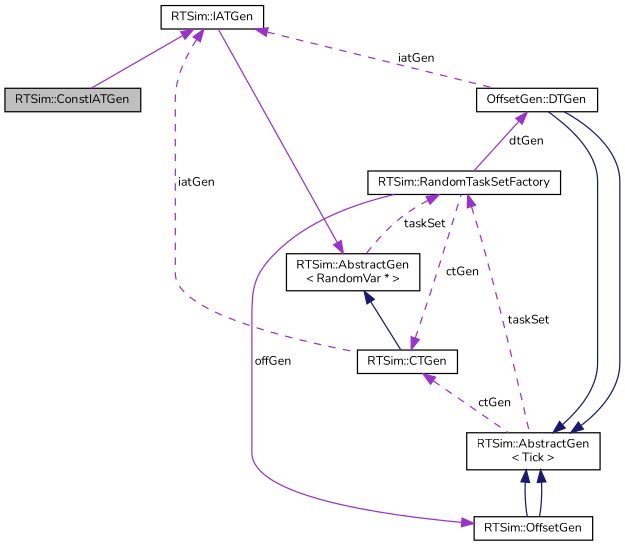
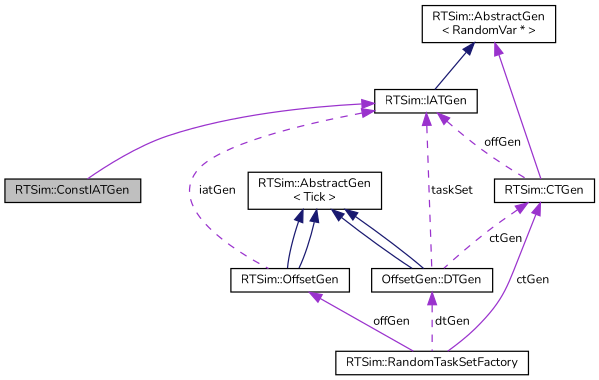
edge "OffsetGen::DTGen" -> "RTSim::IATGen": label " iatGen" -> " taskSet"
edge "RTSim::IATGen" -> "RTSim::AbstractGen < RandomVar * >": color darkorchid3 -> midnightblue
edge "RTSim::RandomTaskSetFactory" -> "OffsetGen::DTGen": style solid -> dashed
edge "RTSim::OffsetGen" -> "RTSim::IATGen": added, label "iatGen"
edge "RTSim::CTGen" -> "RTSim::IATGen": label " iatGen" -> " offGen"
edge "RTSim::AbstractGen < RandomVar * >" -> "RTSim::RandomTaskSetFactory": removed, label "taskSet"
edge "RTSim::RandomTaskSetFactory" -> "RTSim::CTGen": style dashed -> solid
edge "RTSim::AbstractGen < Tick >" -> "RTSim::RandomTaskSetFactory": removed, label "taskSet"
edge "RTSim::CTGen" -> "RTSim::AbstractGen < RandomVar * >": color midnightblue -> darkorchid3
edge "RTSim::AbstractGen < Tick >" -> "RTSim::CTGen": now "OffsetGen::DTGen" -> "RTSim::CTGen"
